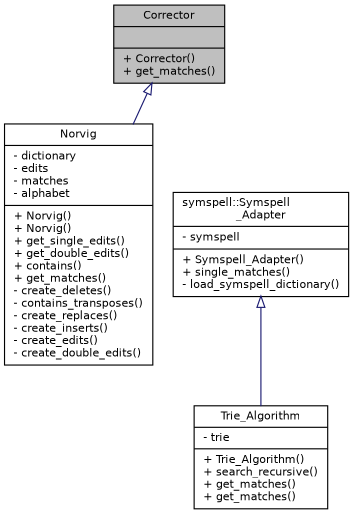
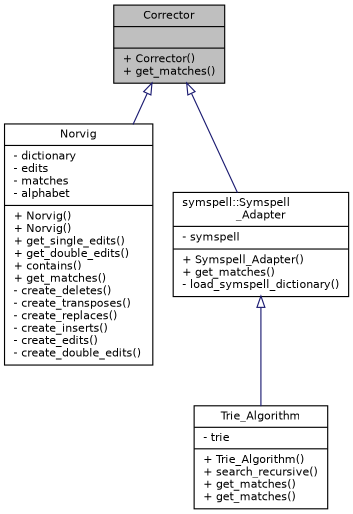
edge "symspell::Symspell" -> "Corrector": added
node "symspell::Symspell": text "+ single_matches()" -> "+ get_matches()"
node "Norvig": text "- contains_transposes()" -> "- create_transposes()"
